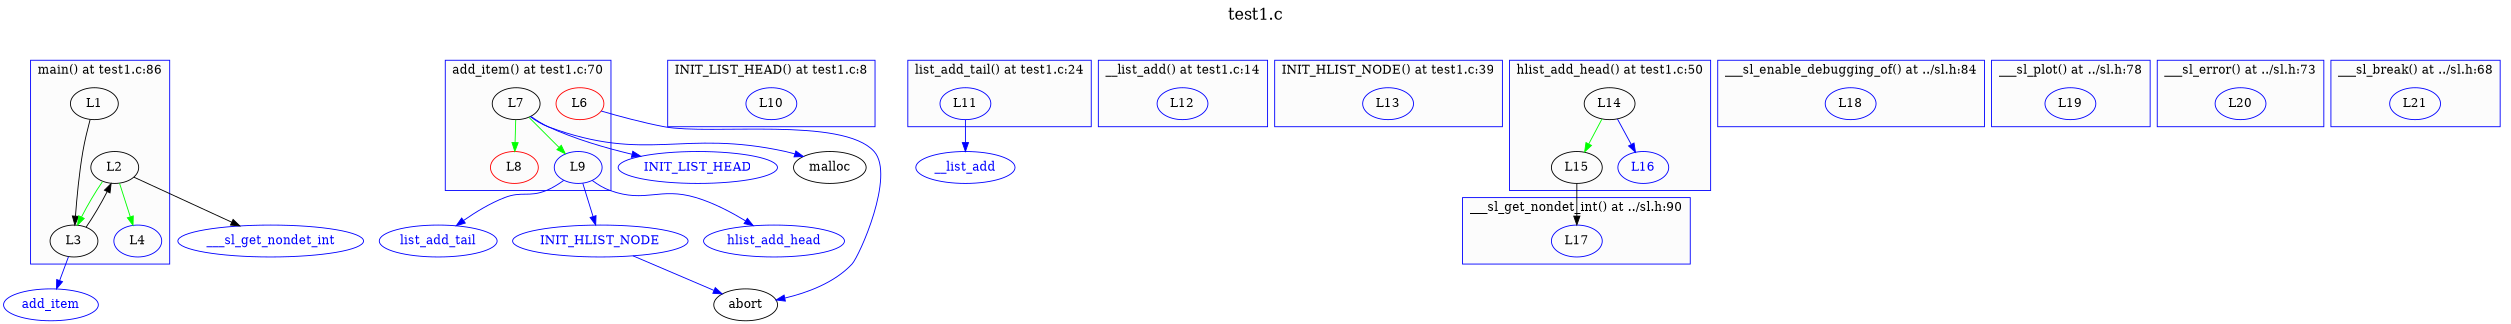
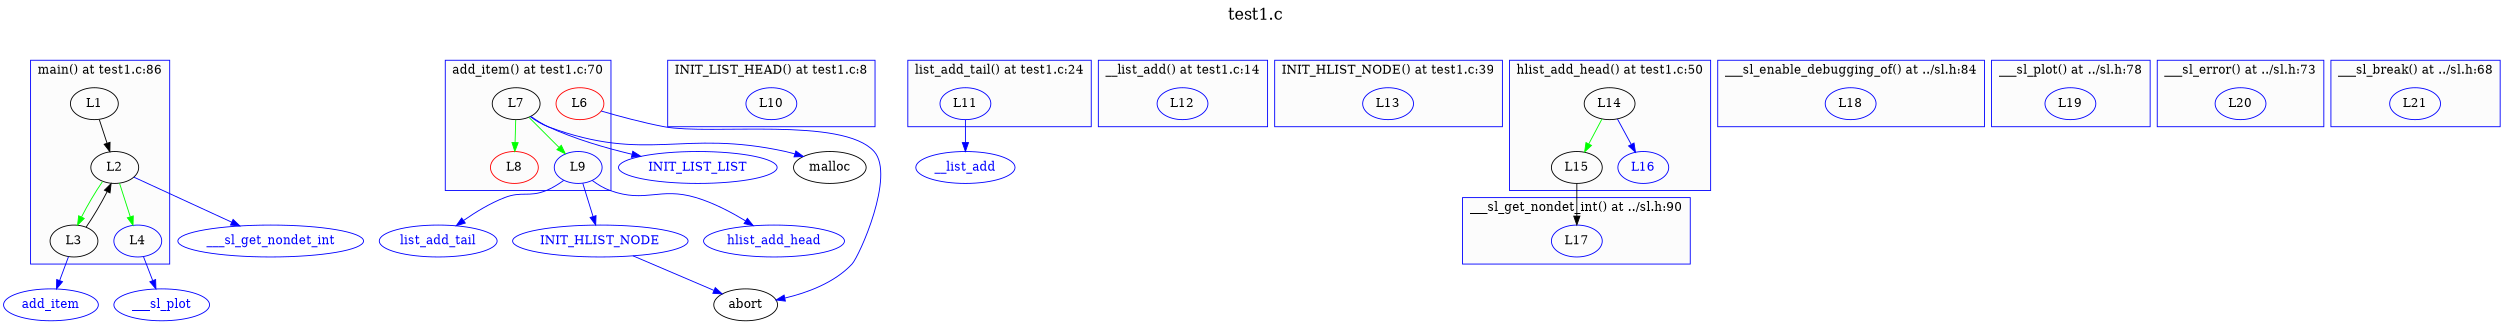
node "INIT_LIST_HEAD": label "INIT_LIST_HEAD" -> "INIT_LIST_LIST"
edge "L1" -> "L3": now "L1" -> "L2"
edge "L2" -> "___sl_get_nondet_int": color black -> blue
node "___sl_plot": added
